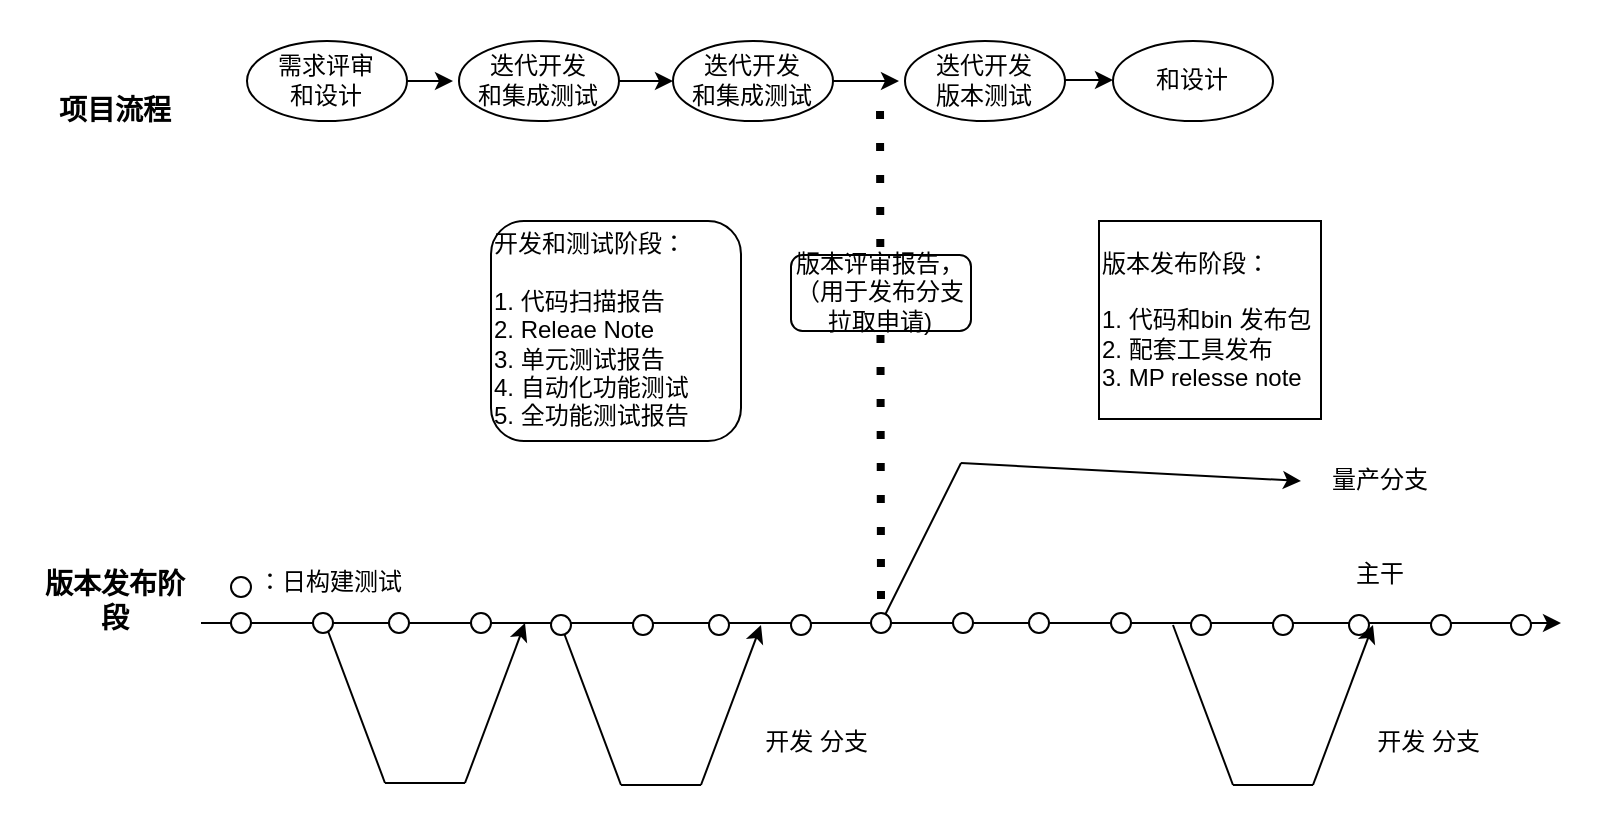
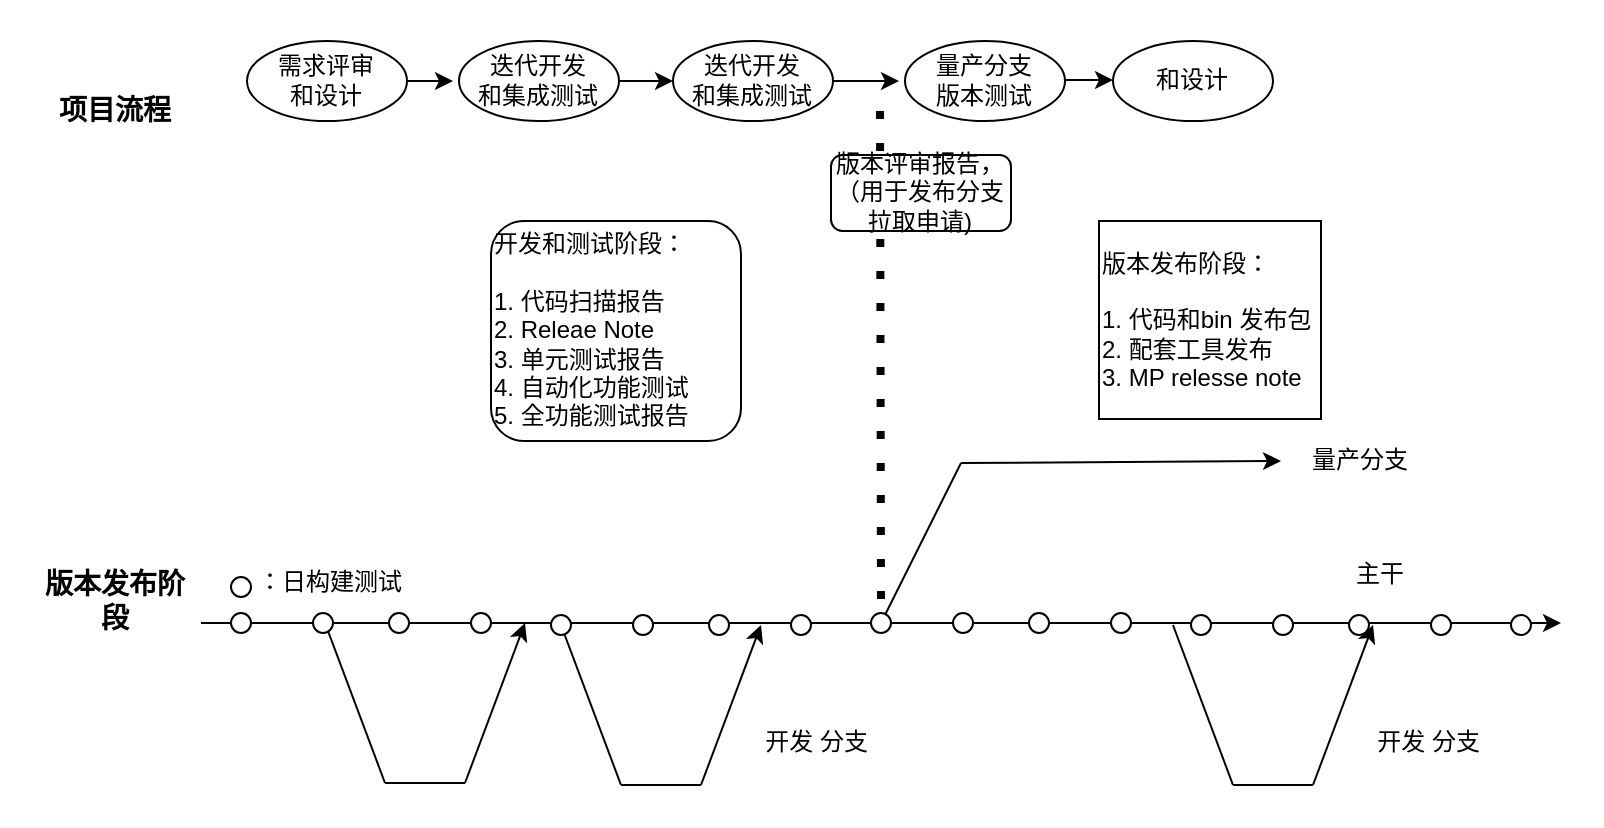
node "迭代开发 版本测试": label "迭代开发 版本测试" -> "量产分支 版本测试"
node "版本评审报告，（用于发布分支拉取申请)": moved (881, 293) -> (921, 193)
node "量产分支": moved (1381, 481) -> (1361, 461)
